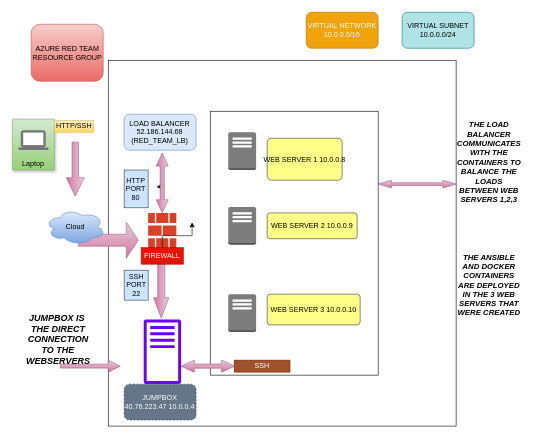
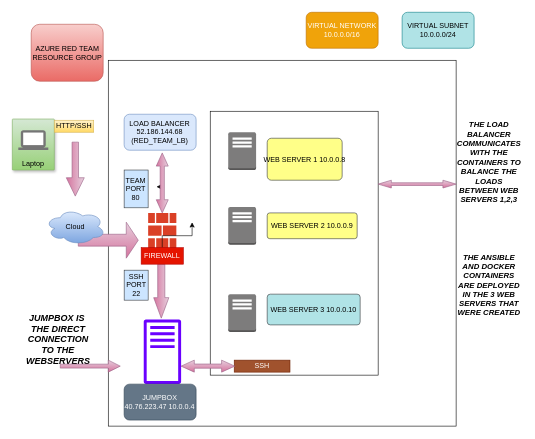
node "HTTP PORT 80": label "HTTP PORT 80" -> "TEAM PORT 80"
node "WEB SERVER 3 10.0.0.10": fillcolor #ffff88 -> #b0e3e6
node "JUMPBOX 40.76.223.47 10.0.0.4": style dashed -> solid
